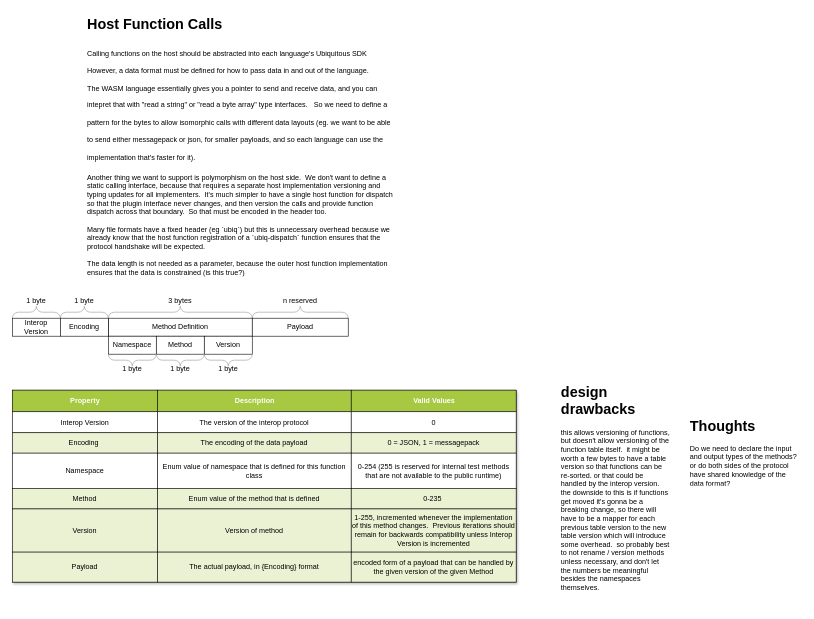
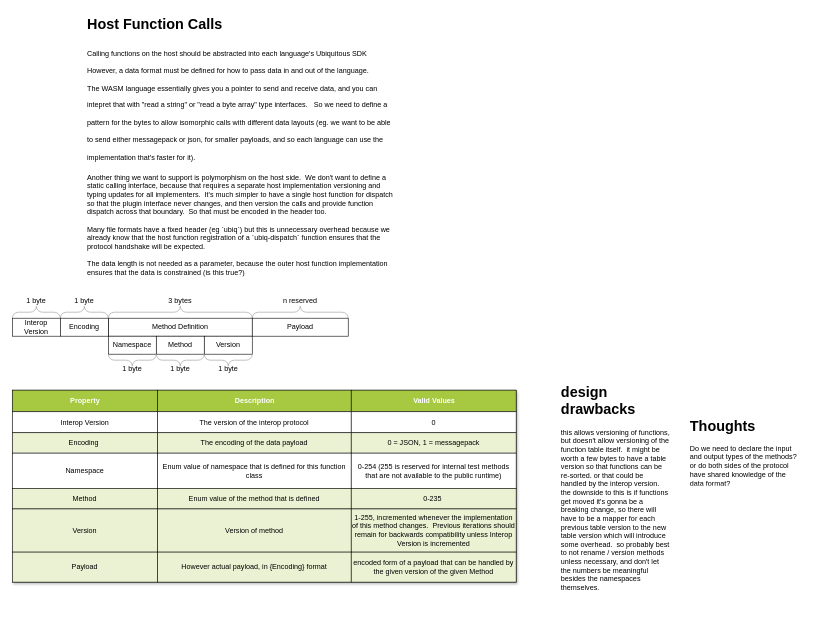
node "The actual payload, in {Encoding} format": label "The actual payload, in {Encoding} format" -> "However actual payload, in {Encoding} format"
